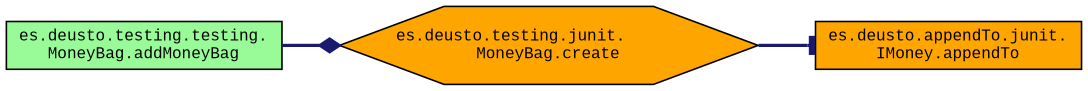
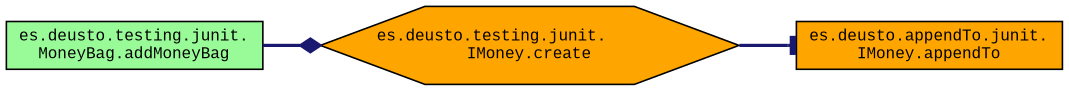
node "es.deusto.testing.testing. MoneyBag.addMoneyBag": label "es.deusto.testing.testing. MoneyBag.addMoneyBag" -> "es.deusto.testing.junit. MoneyBag.addMoneyBag"
node "es.deusto.testing.junit. MoneyBag.create": label "es.deusto.testing.junit. MoneyBag.create" -> "es.deusto.testing.junit. IMoney.create"
